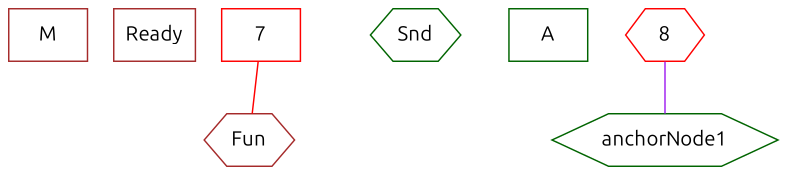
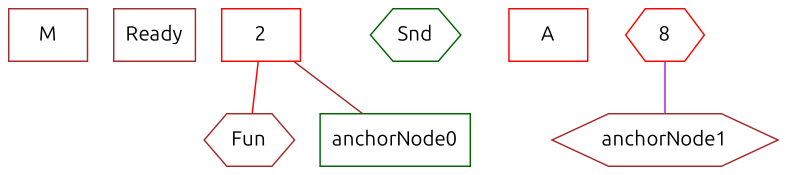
node "7": label "7" -> "2"
node "A": color darkgreen -> red
node "anchorNode0": added
node "anchorNode1": color darkgreen -> brown
